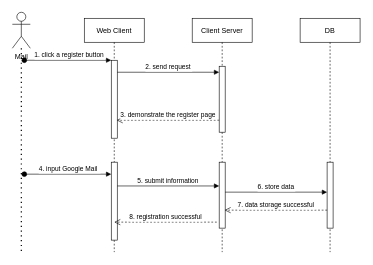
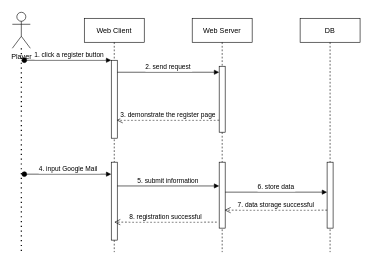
node "Client Server": label "Client Server" -> "Web Server"
node "Mail": label "Mail" -> "Player"
